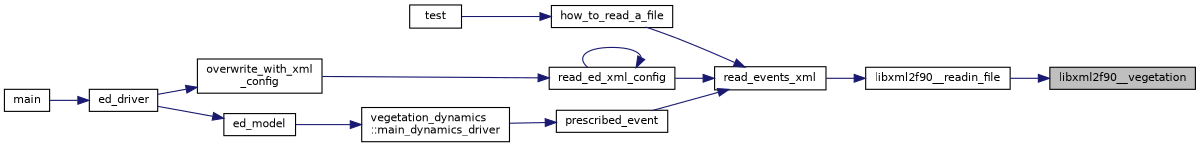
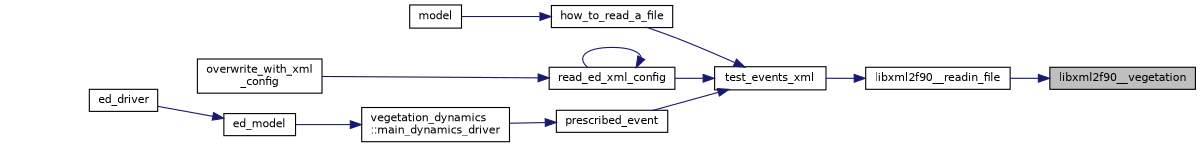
node "test": label "test" -> "model"
node "read_events_xml": label "read_events_xml" -> "test_events_xml"
edge "ed_driver" -> "overwrite_with_xml _config": removed
node "main": removed
